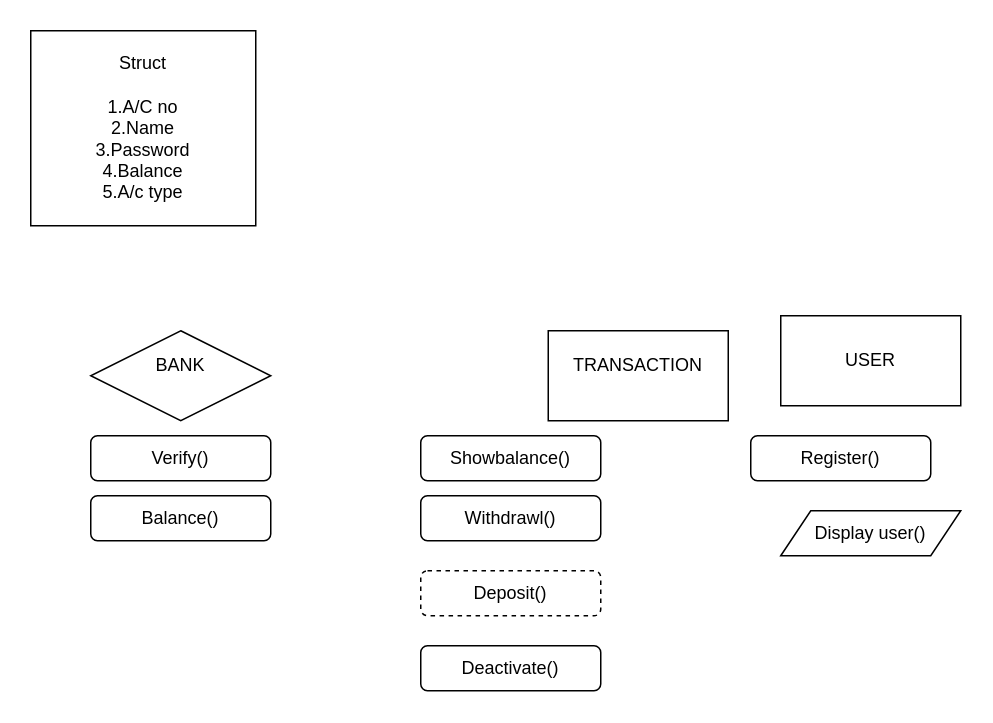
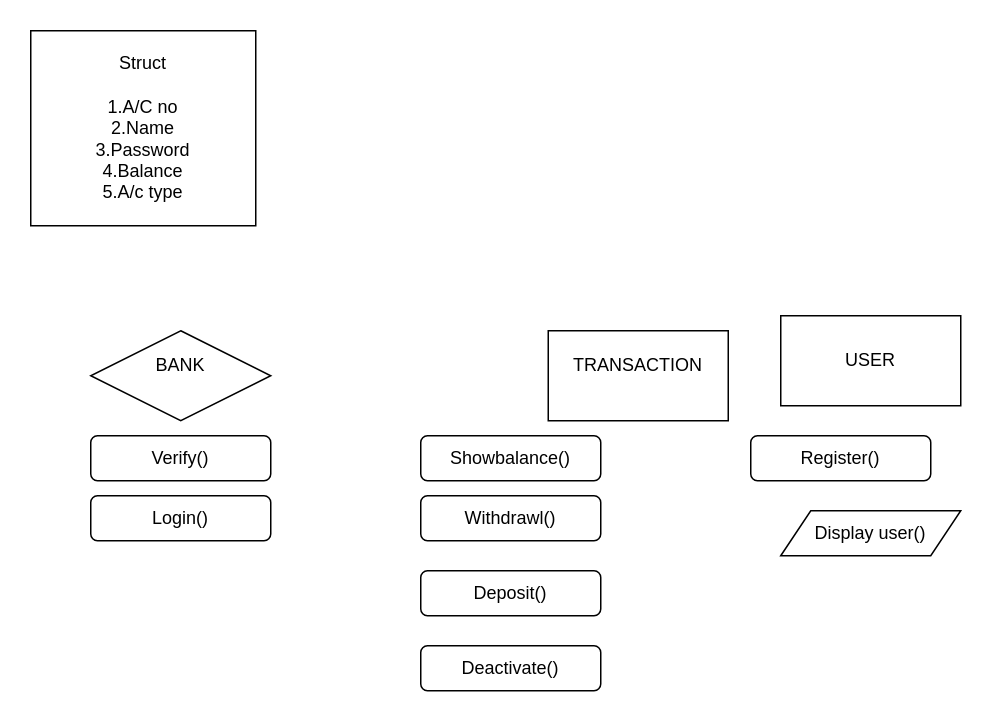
node "Balance()": label "Balance()" -> "Login()"
node "Deposit()": style dashed -> solid
